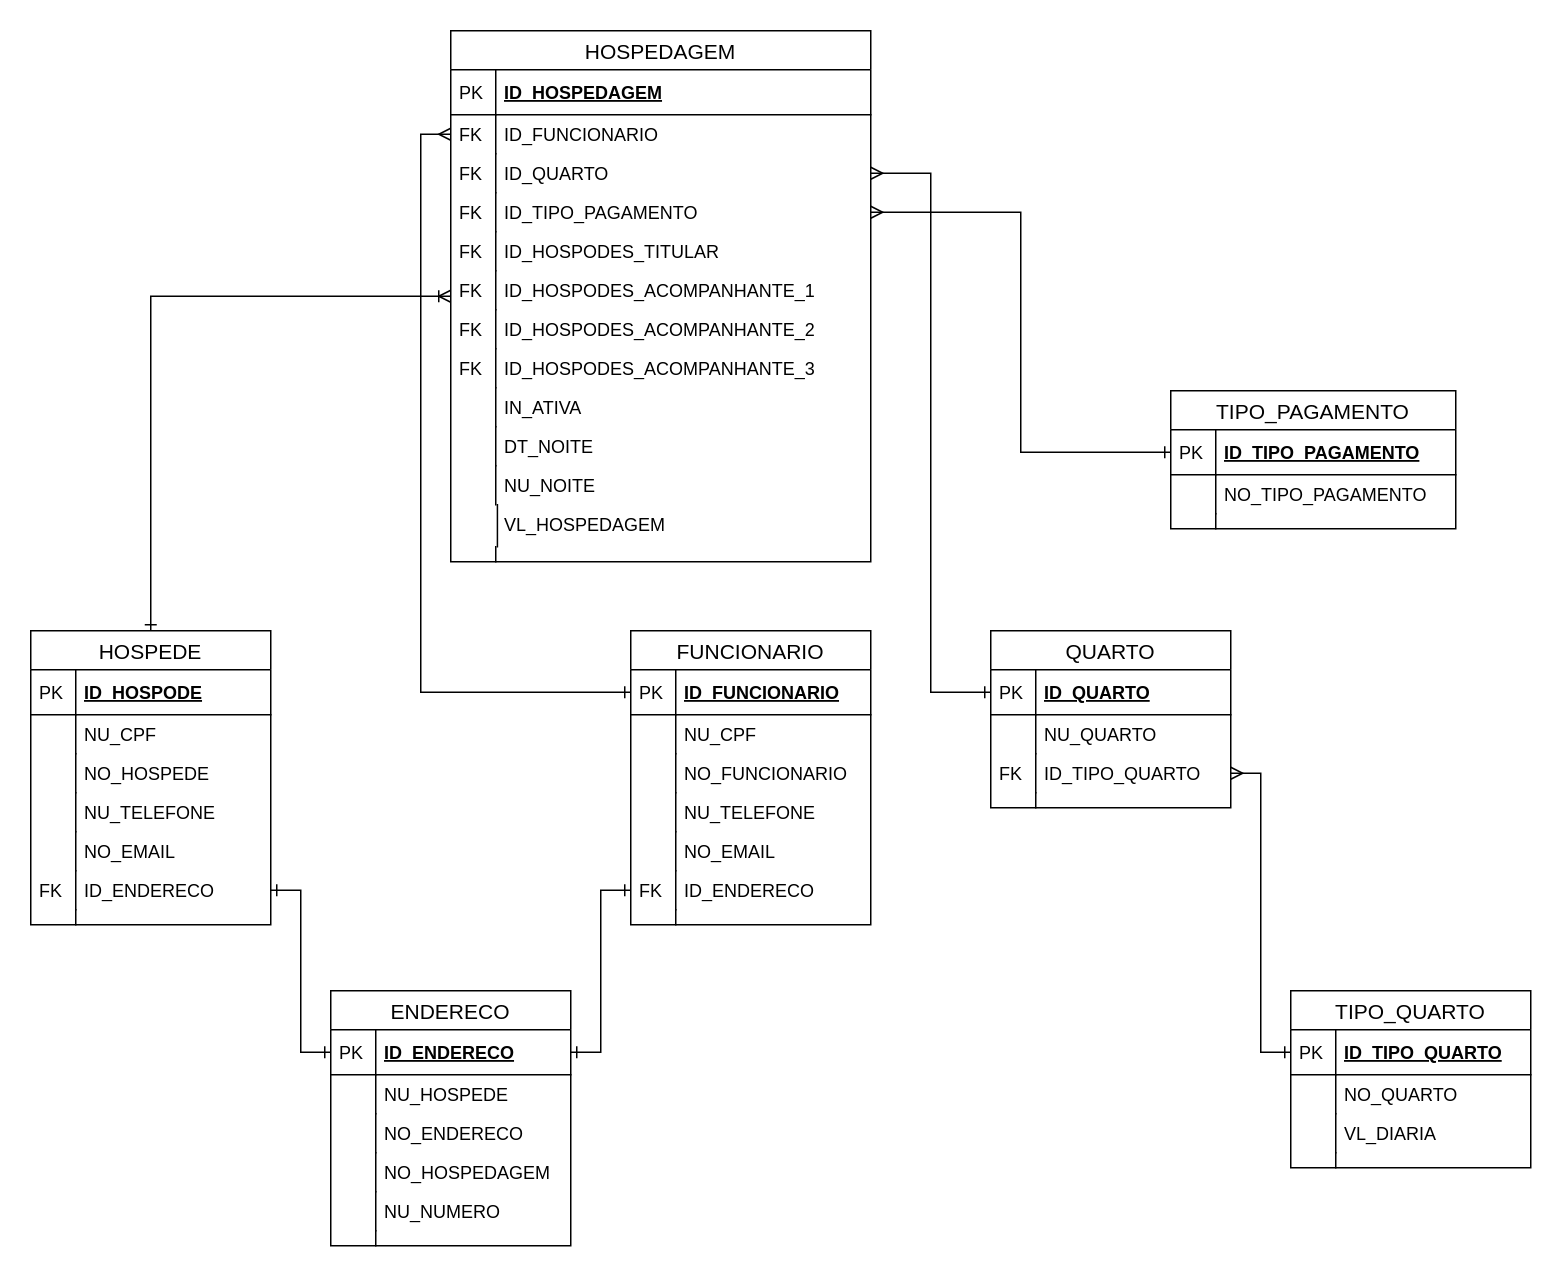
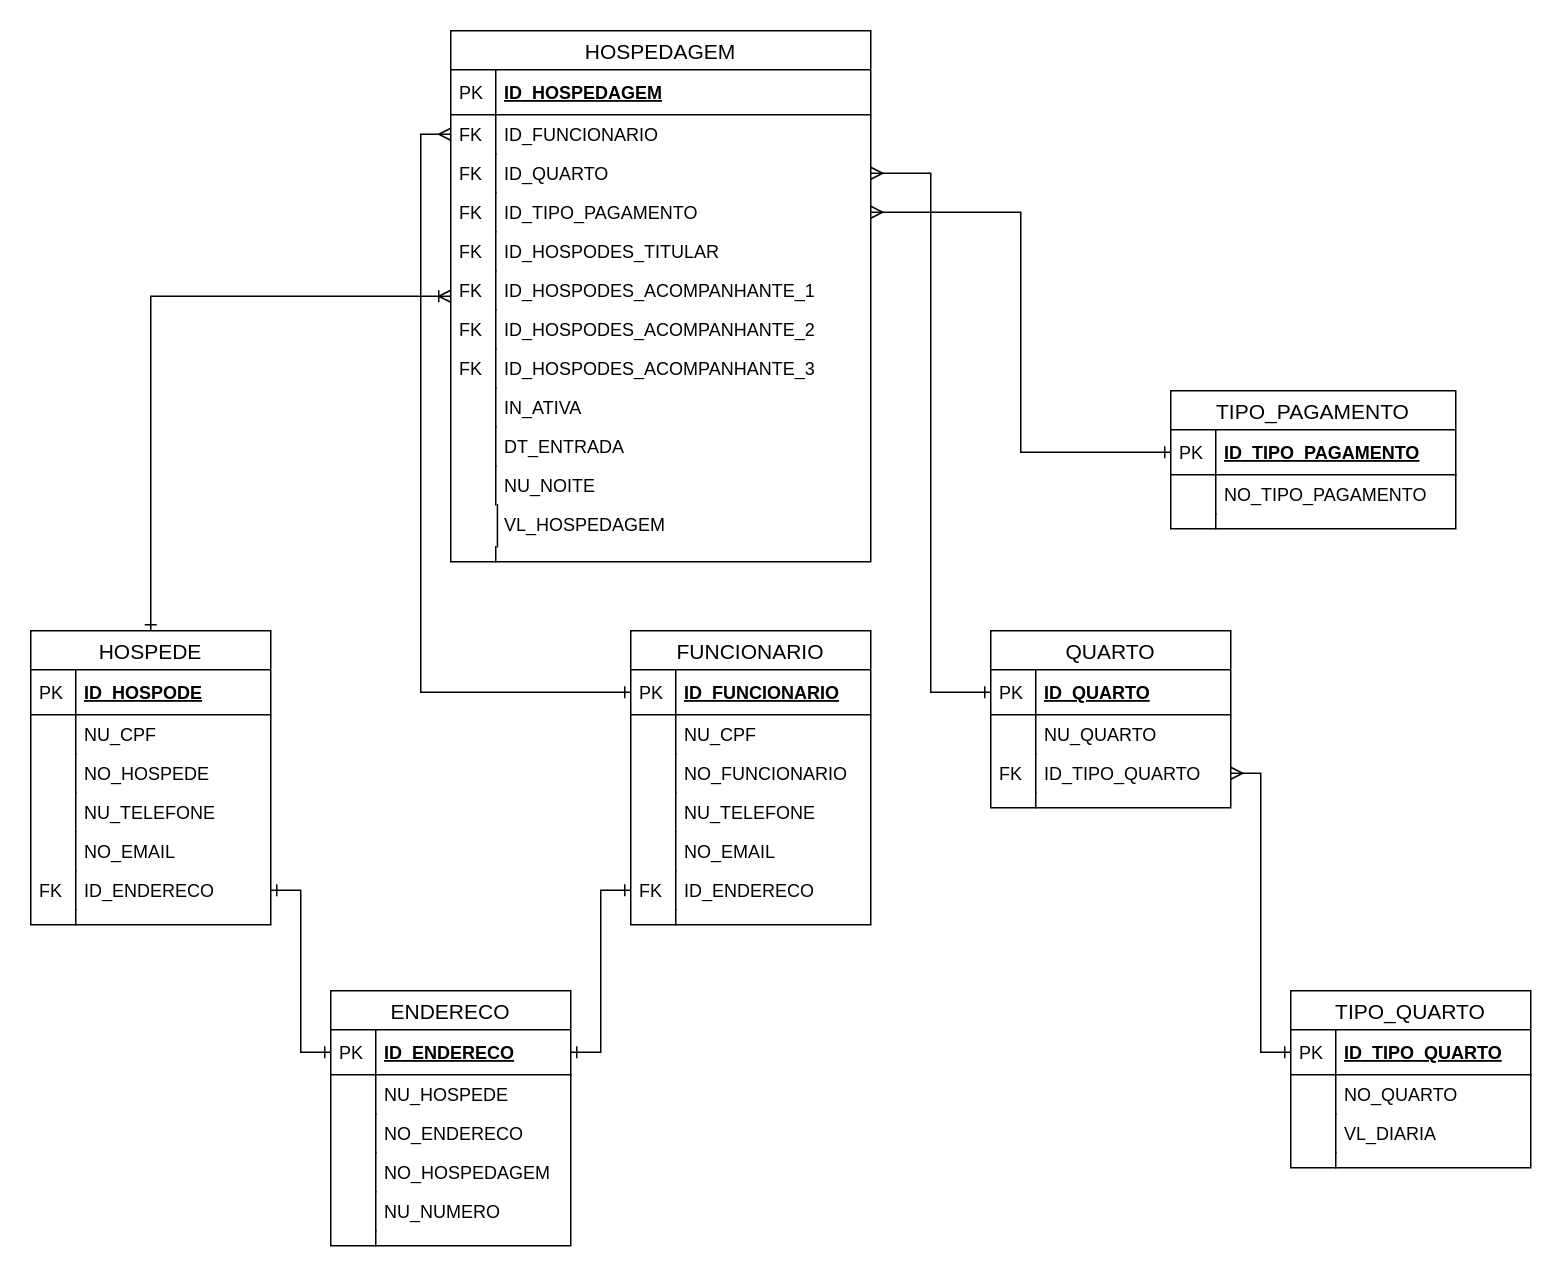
node "DT_NOITE": label "DT_NOITE" -> "DT_ENTRADA"
